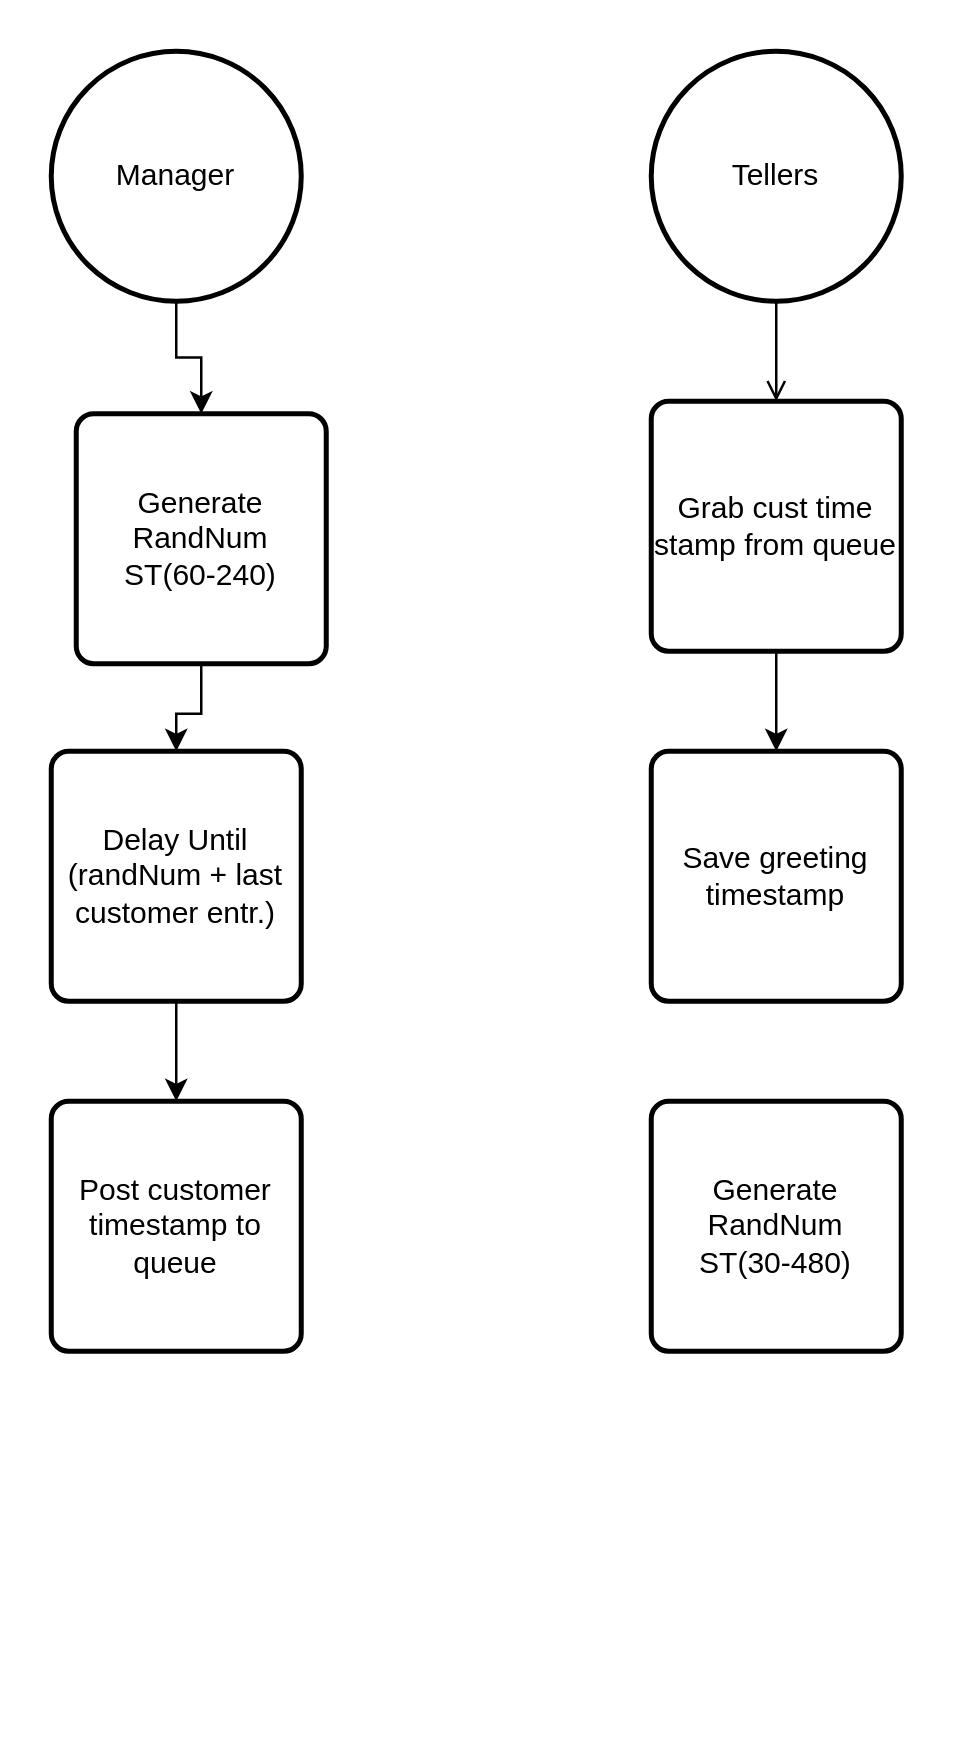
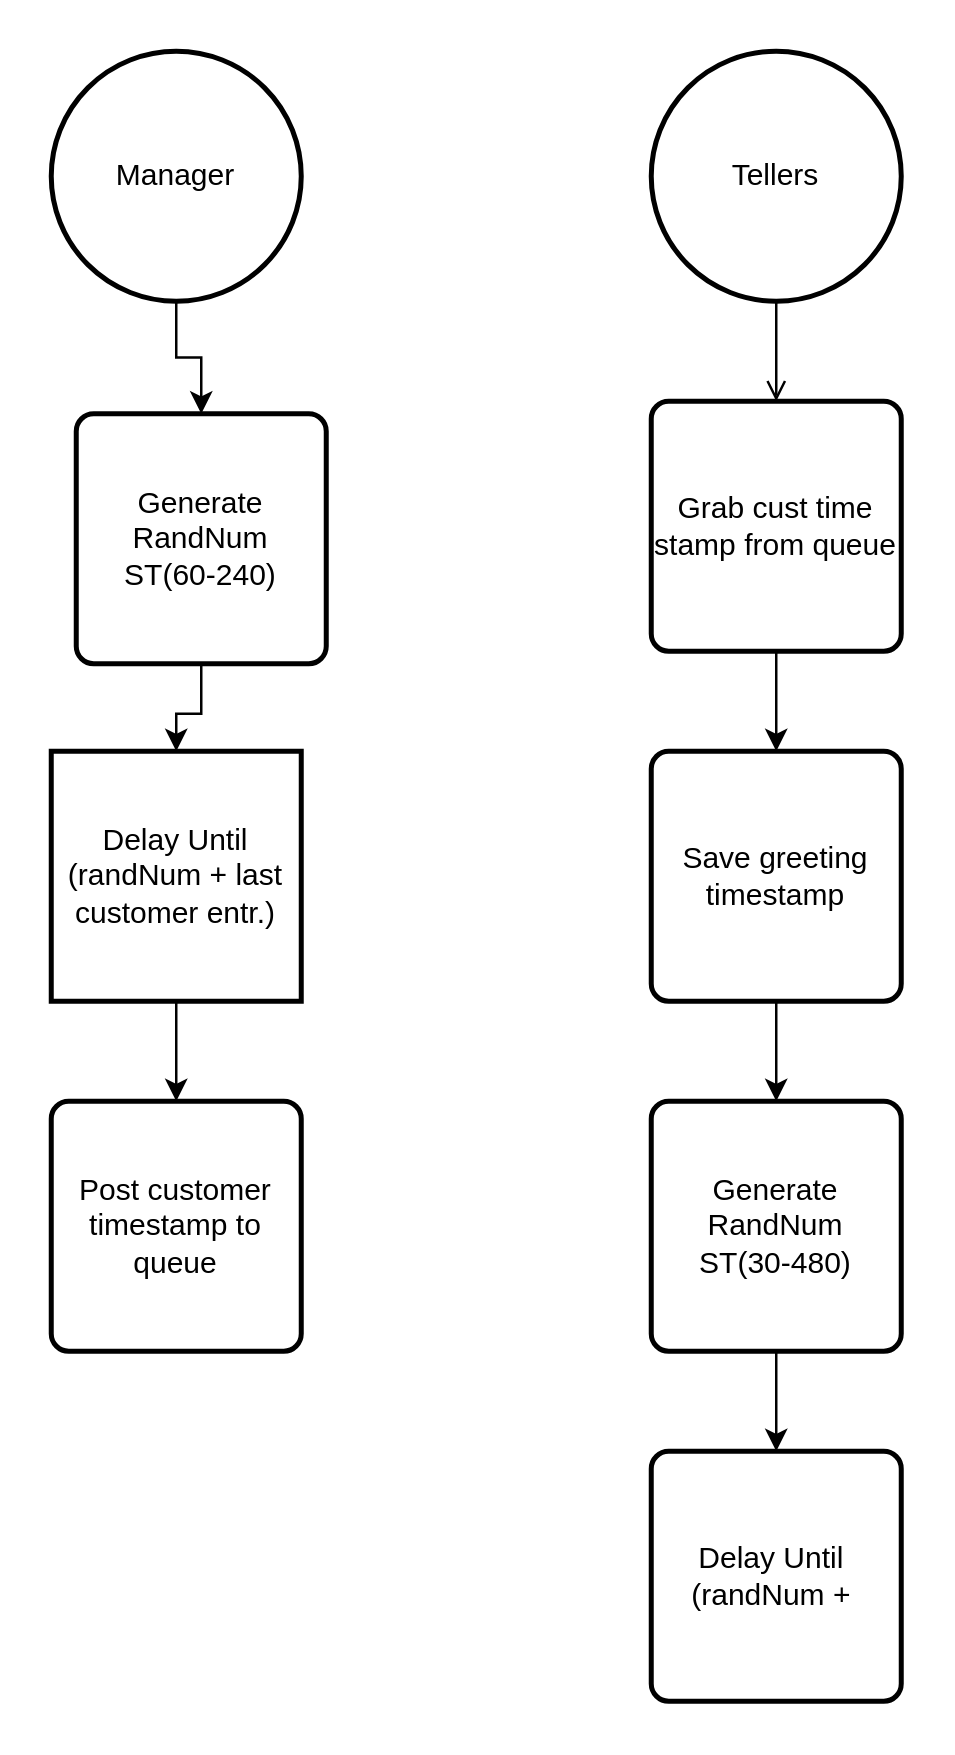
node "Delay Until (randNum + last customer entr.)": shape rounded rectangle -> rectangle
edge "Save greeting timestamp" -> "Generate RandNum ST(30-480)": added
edge "Generate RandNum ST(30-480)" -> "Delay Until (randNum +": added
node "Delay Until (randNum +": added
